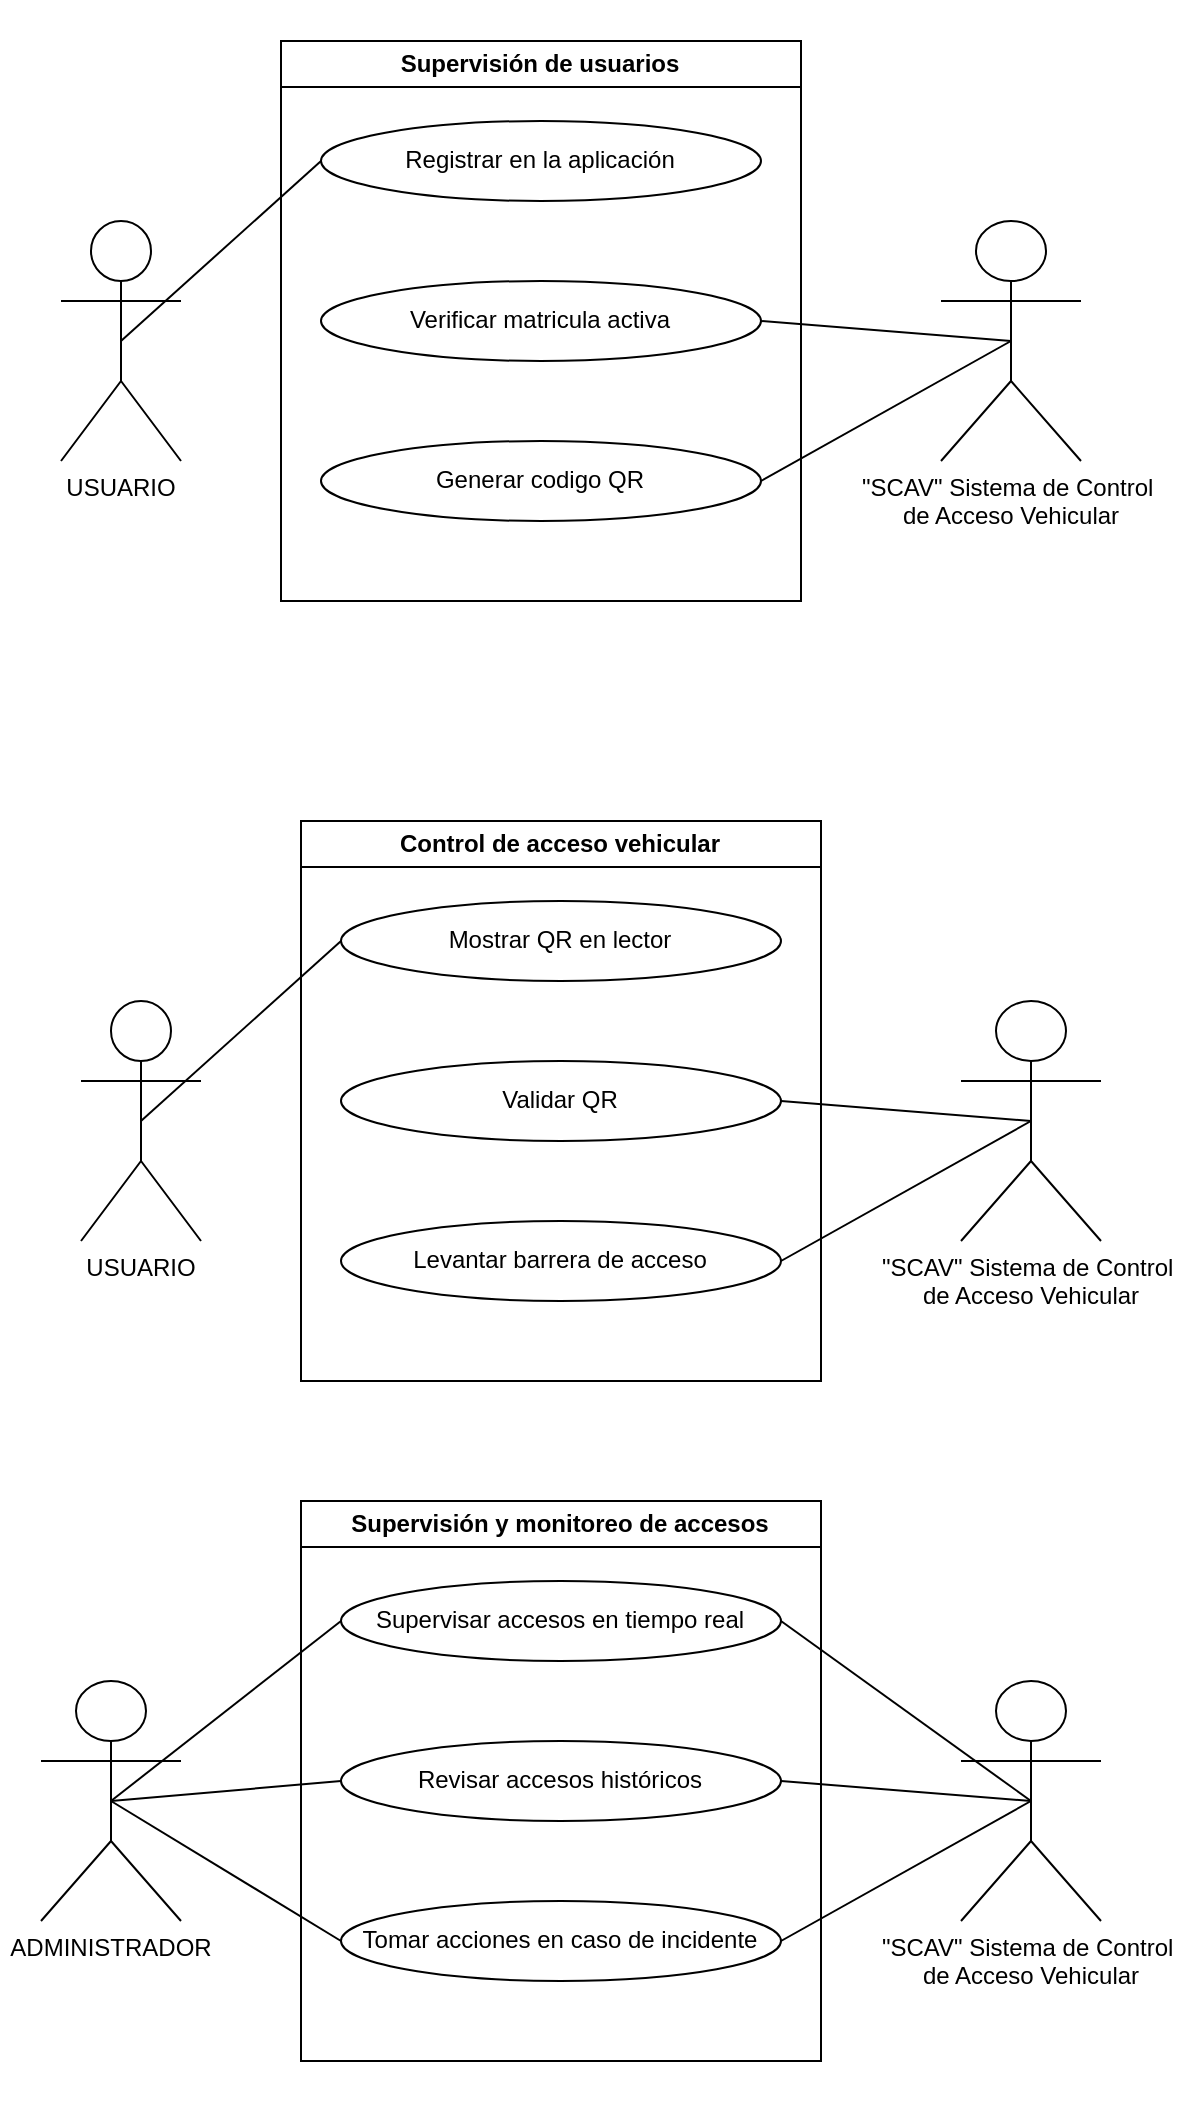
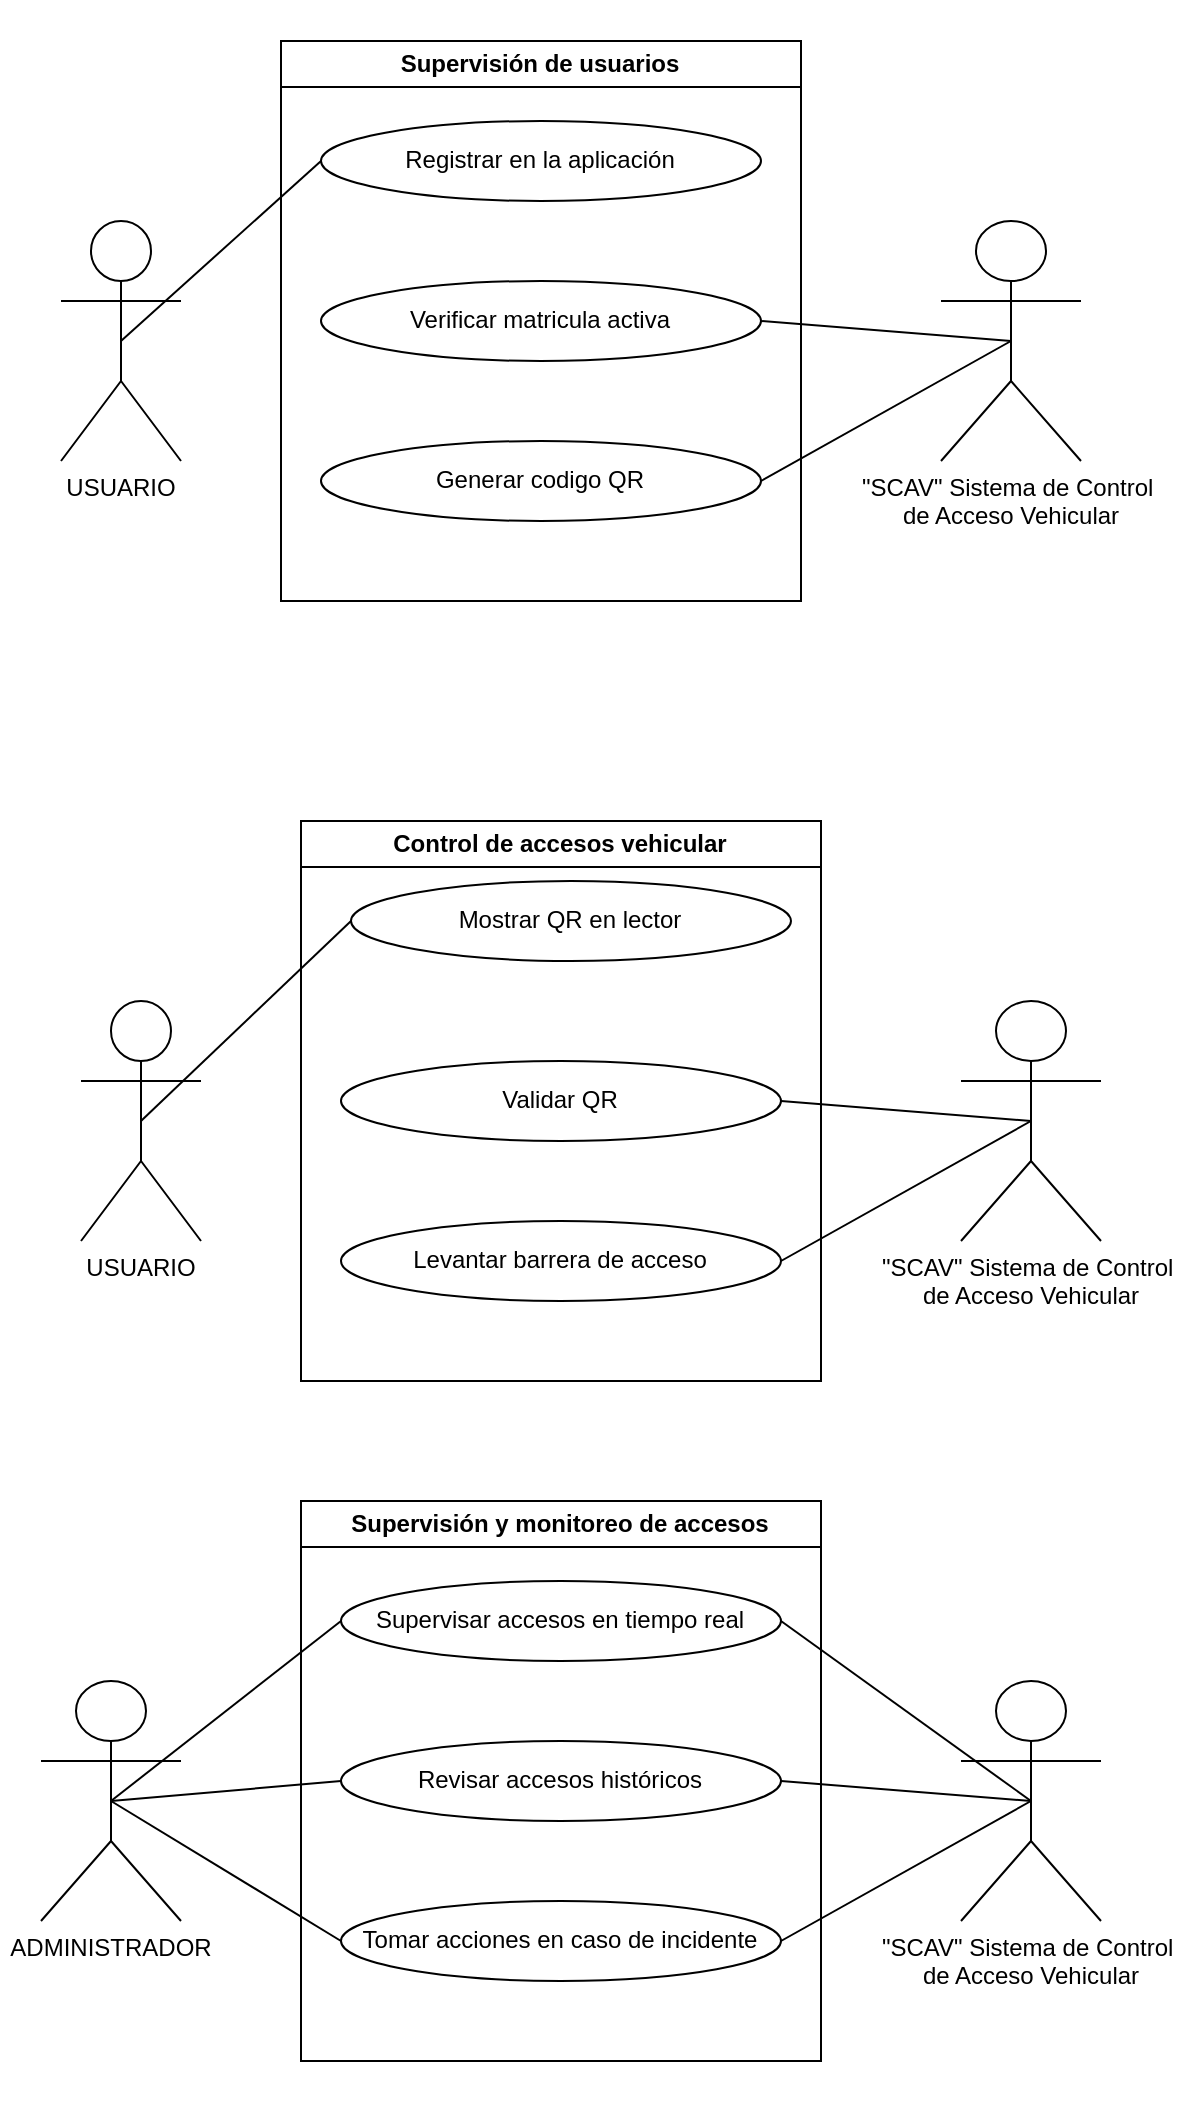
node "Control de acceso vehicular": label "Control de acceso vehicular" -> "Control de accesos vehicular"
node "Mostrar QR en lector": moved (561, 941) -> (571, 921)
